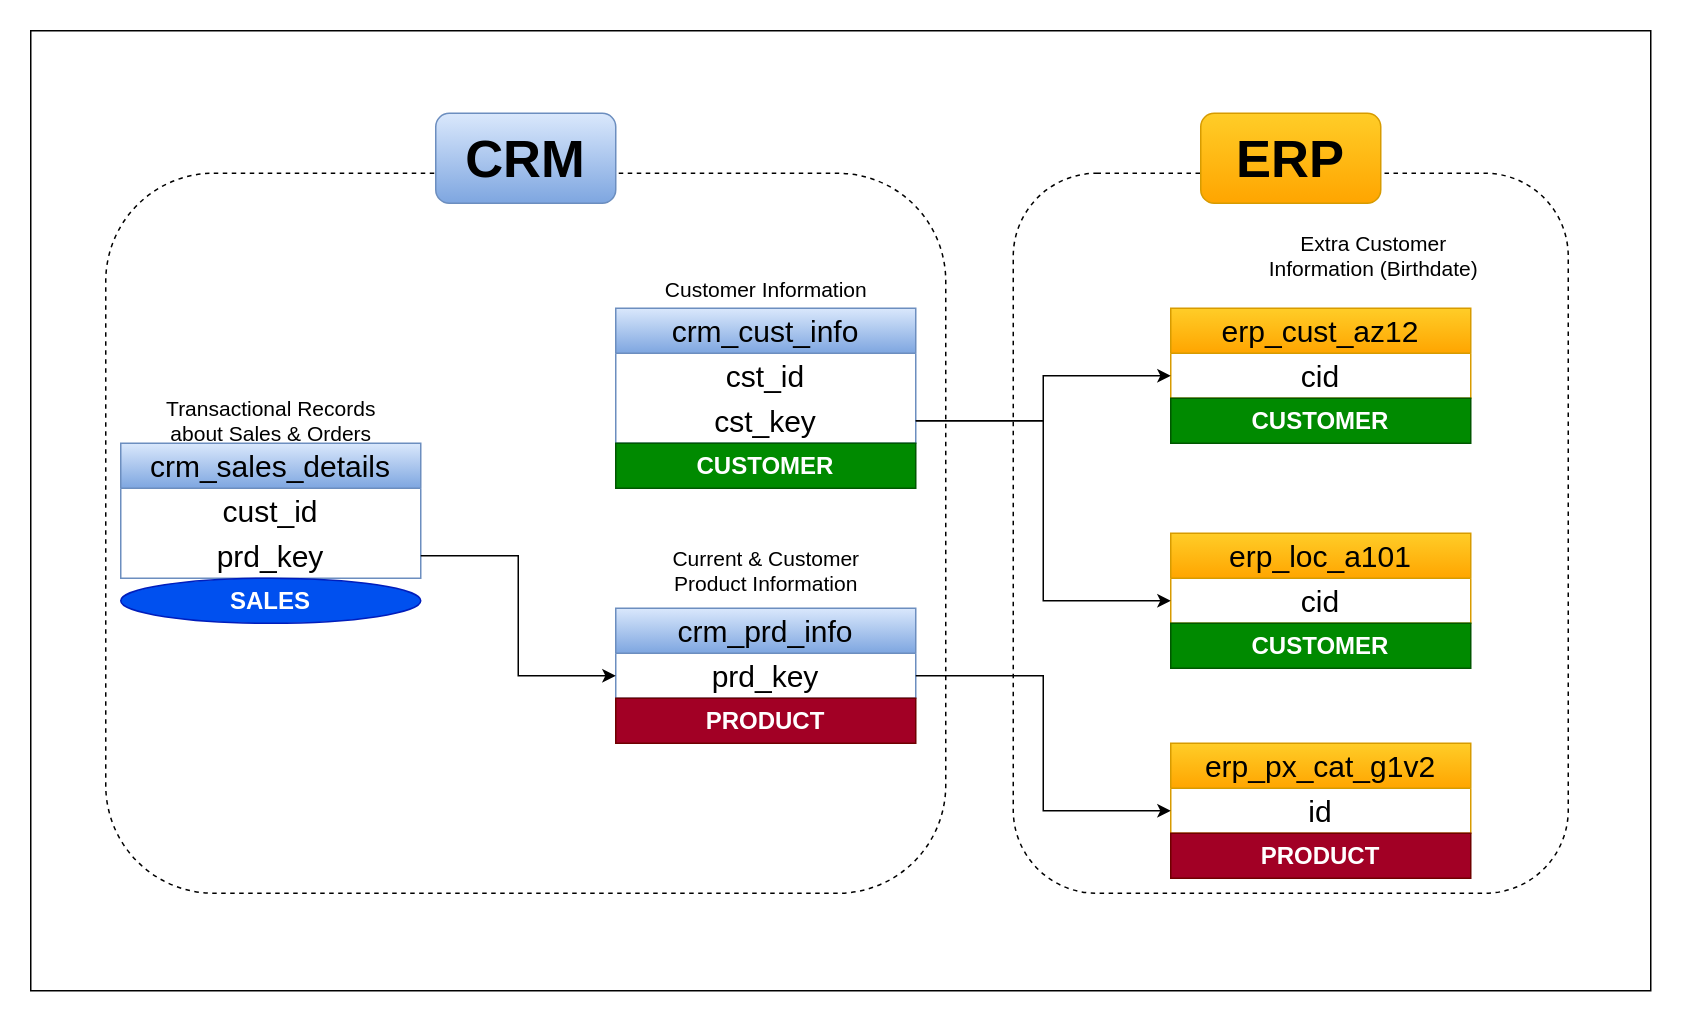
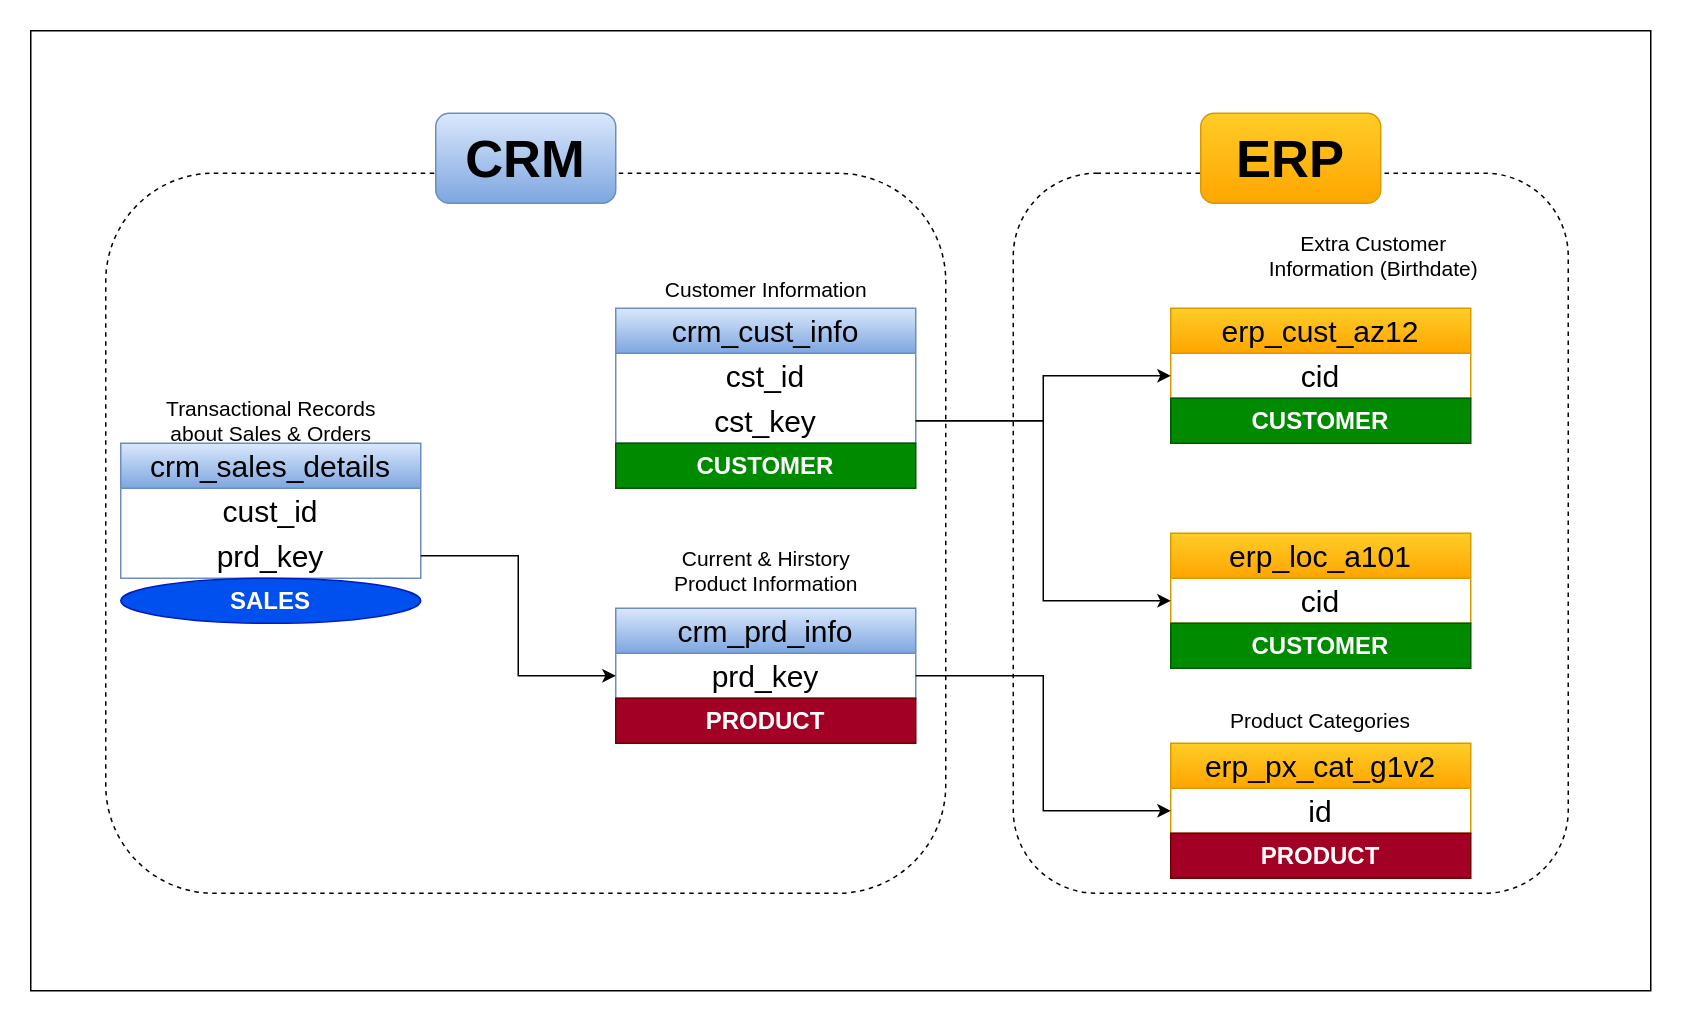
node "Current & Customer Product Information": label "Current & Customer Product Information" -> "Current & Hirstory Product Information"
node "Product Categories": added
